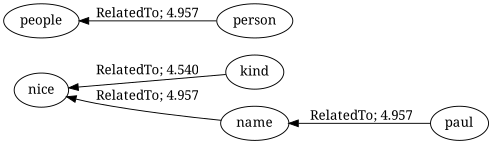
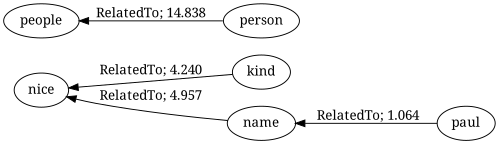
edge "person" -> "people": label "RelatedTo; 4.957" -> "RelatedTo; 14.838"
edge "kind" -> "nice": label "RelatedTo; 4.540" -> "RelatedTo; 4.240"
edge "paul" -> "name": label "RelatedTo; 4.957" -> "RelatedTo; 1.064"
